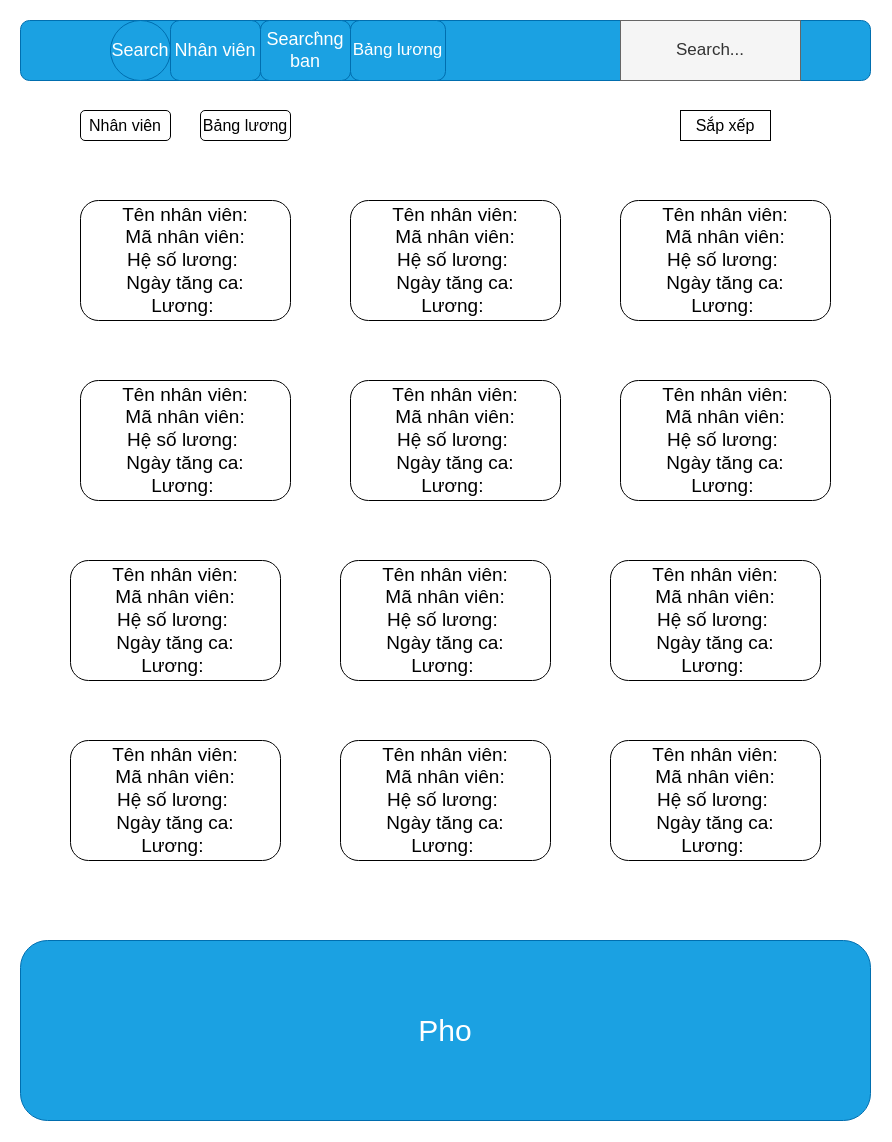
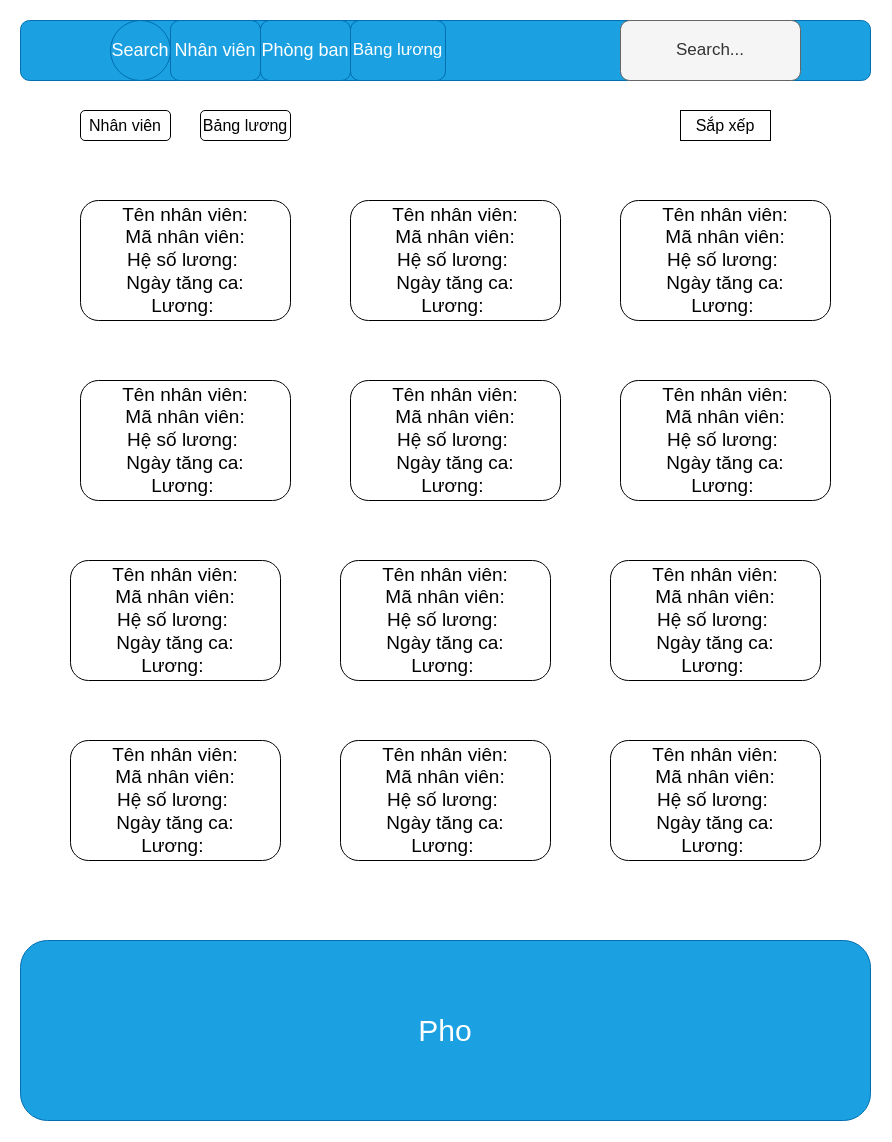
node "Search̀ng ban": label "Search̀ng ban" -> "Phòng ban"
node "Search...": shape rectangle -> rounded rectangle
